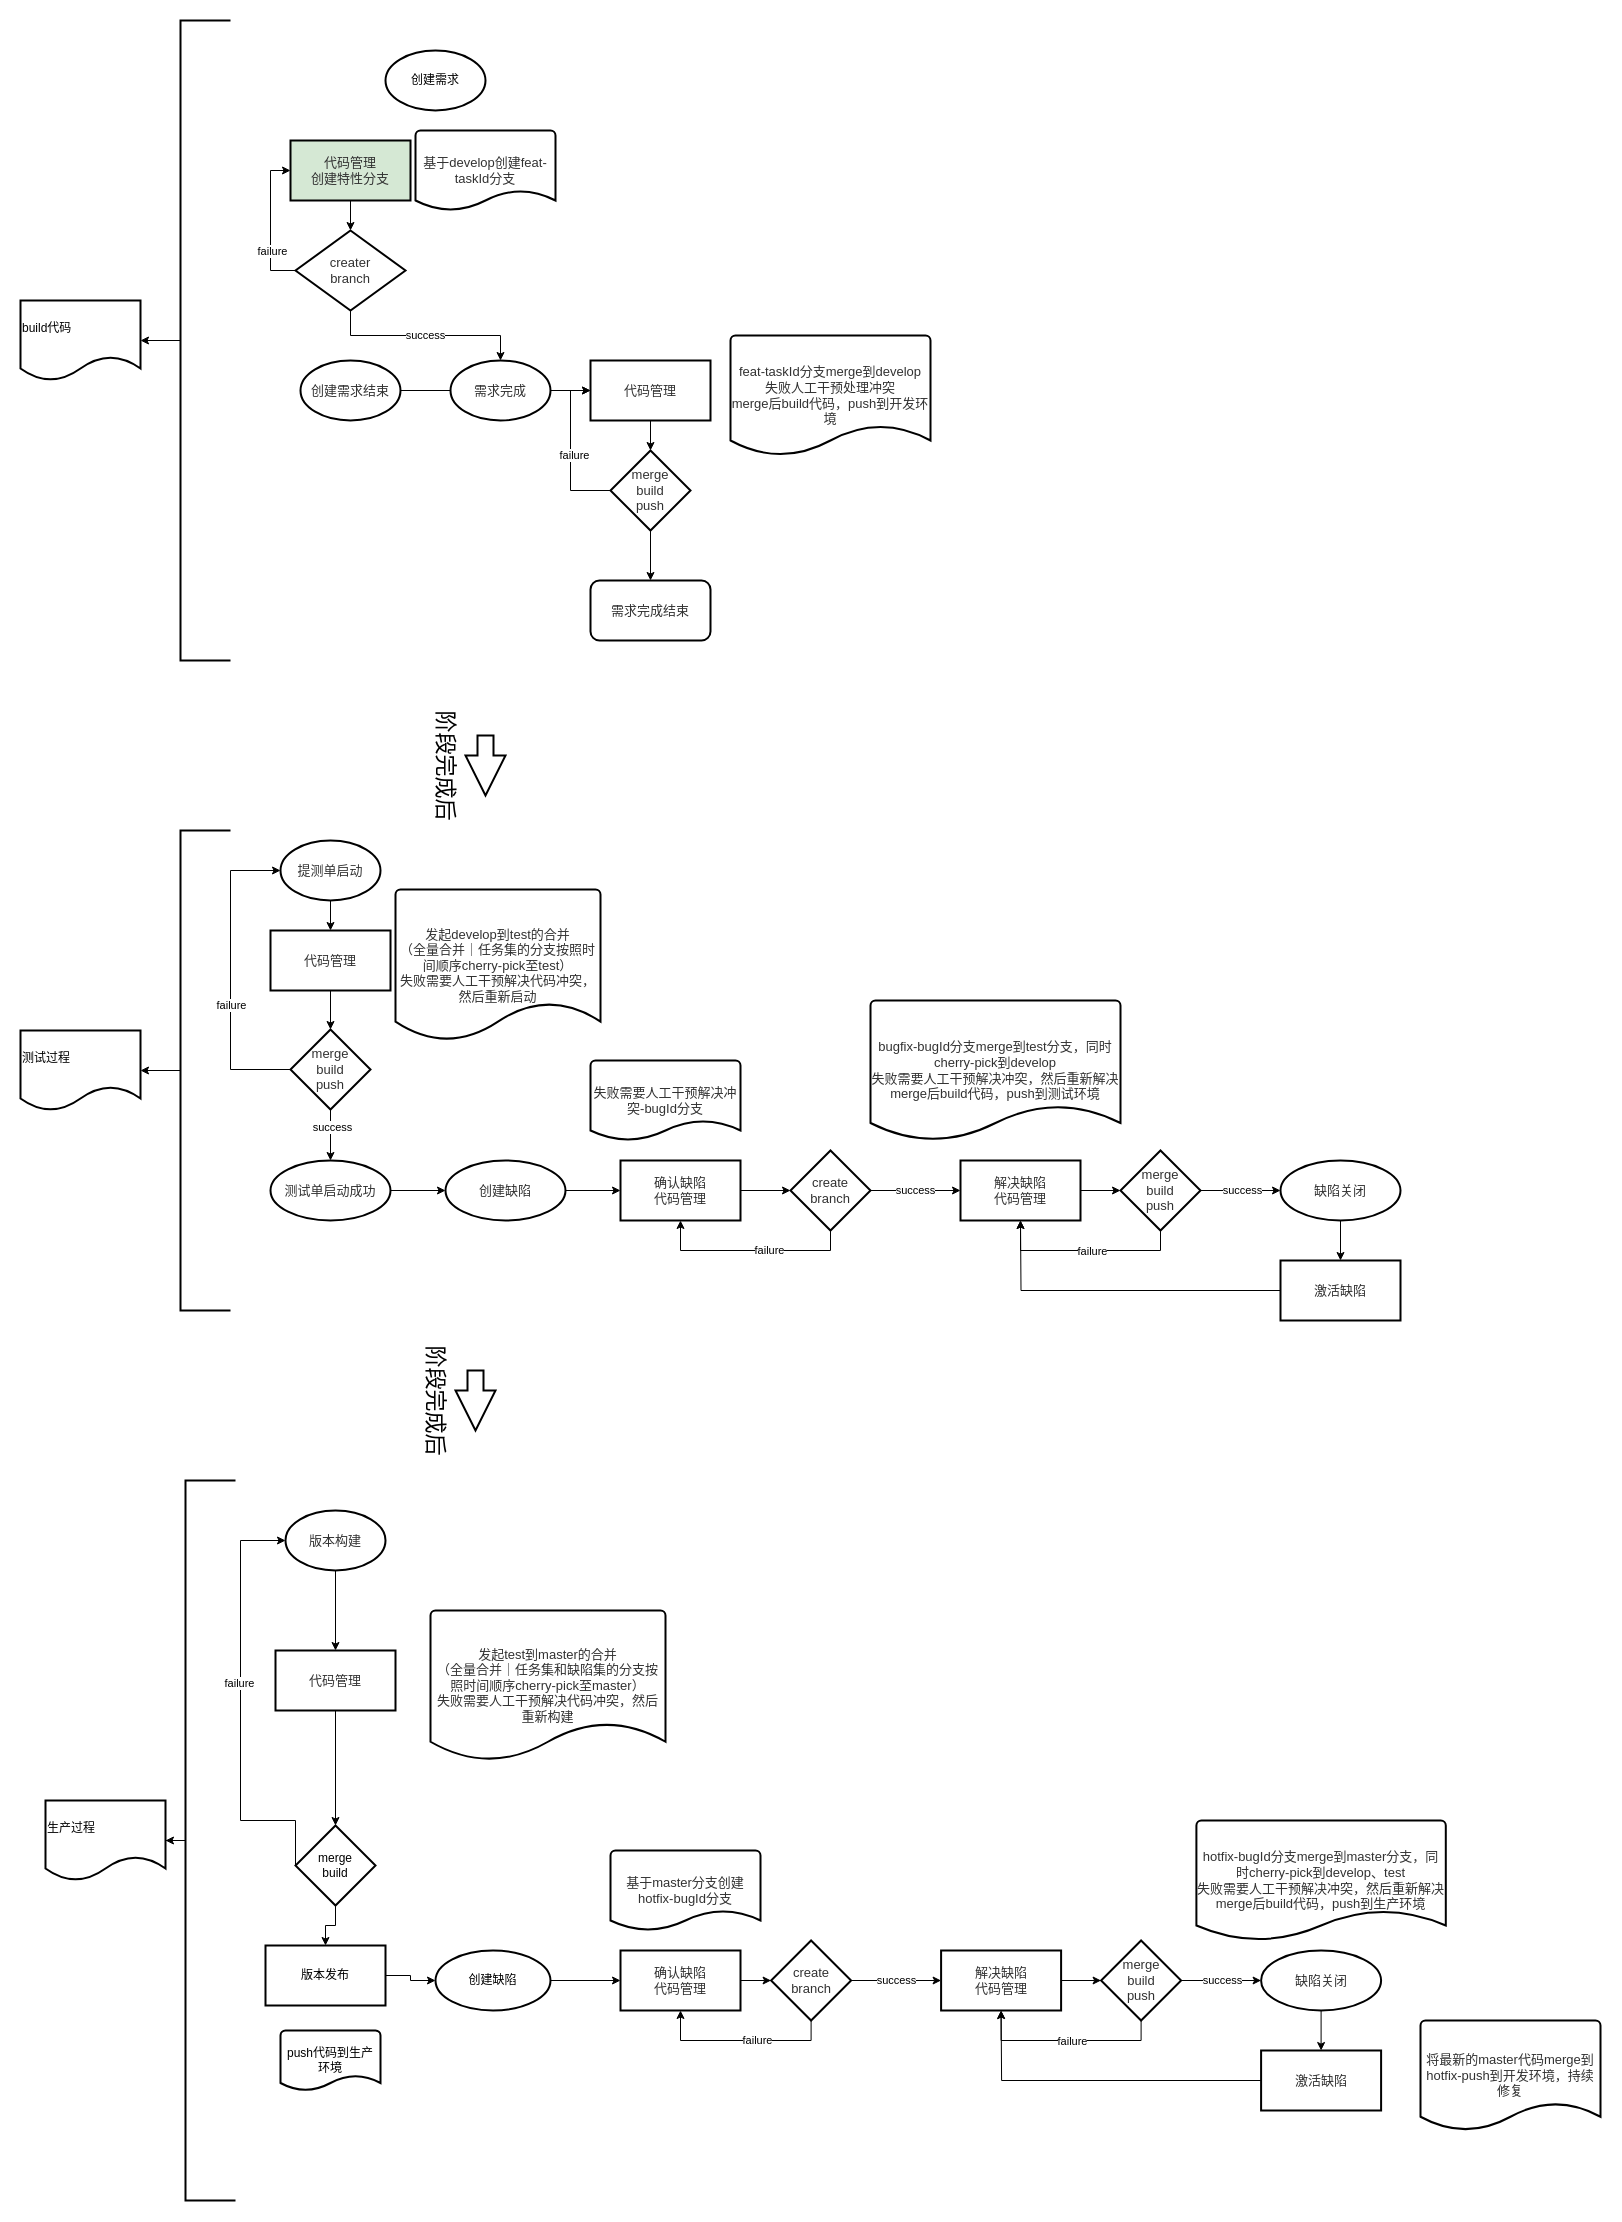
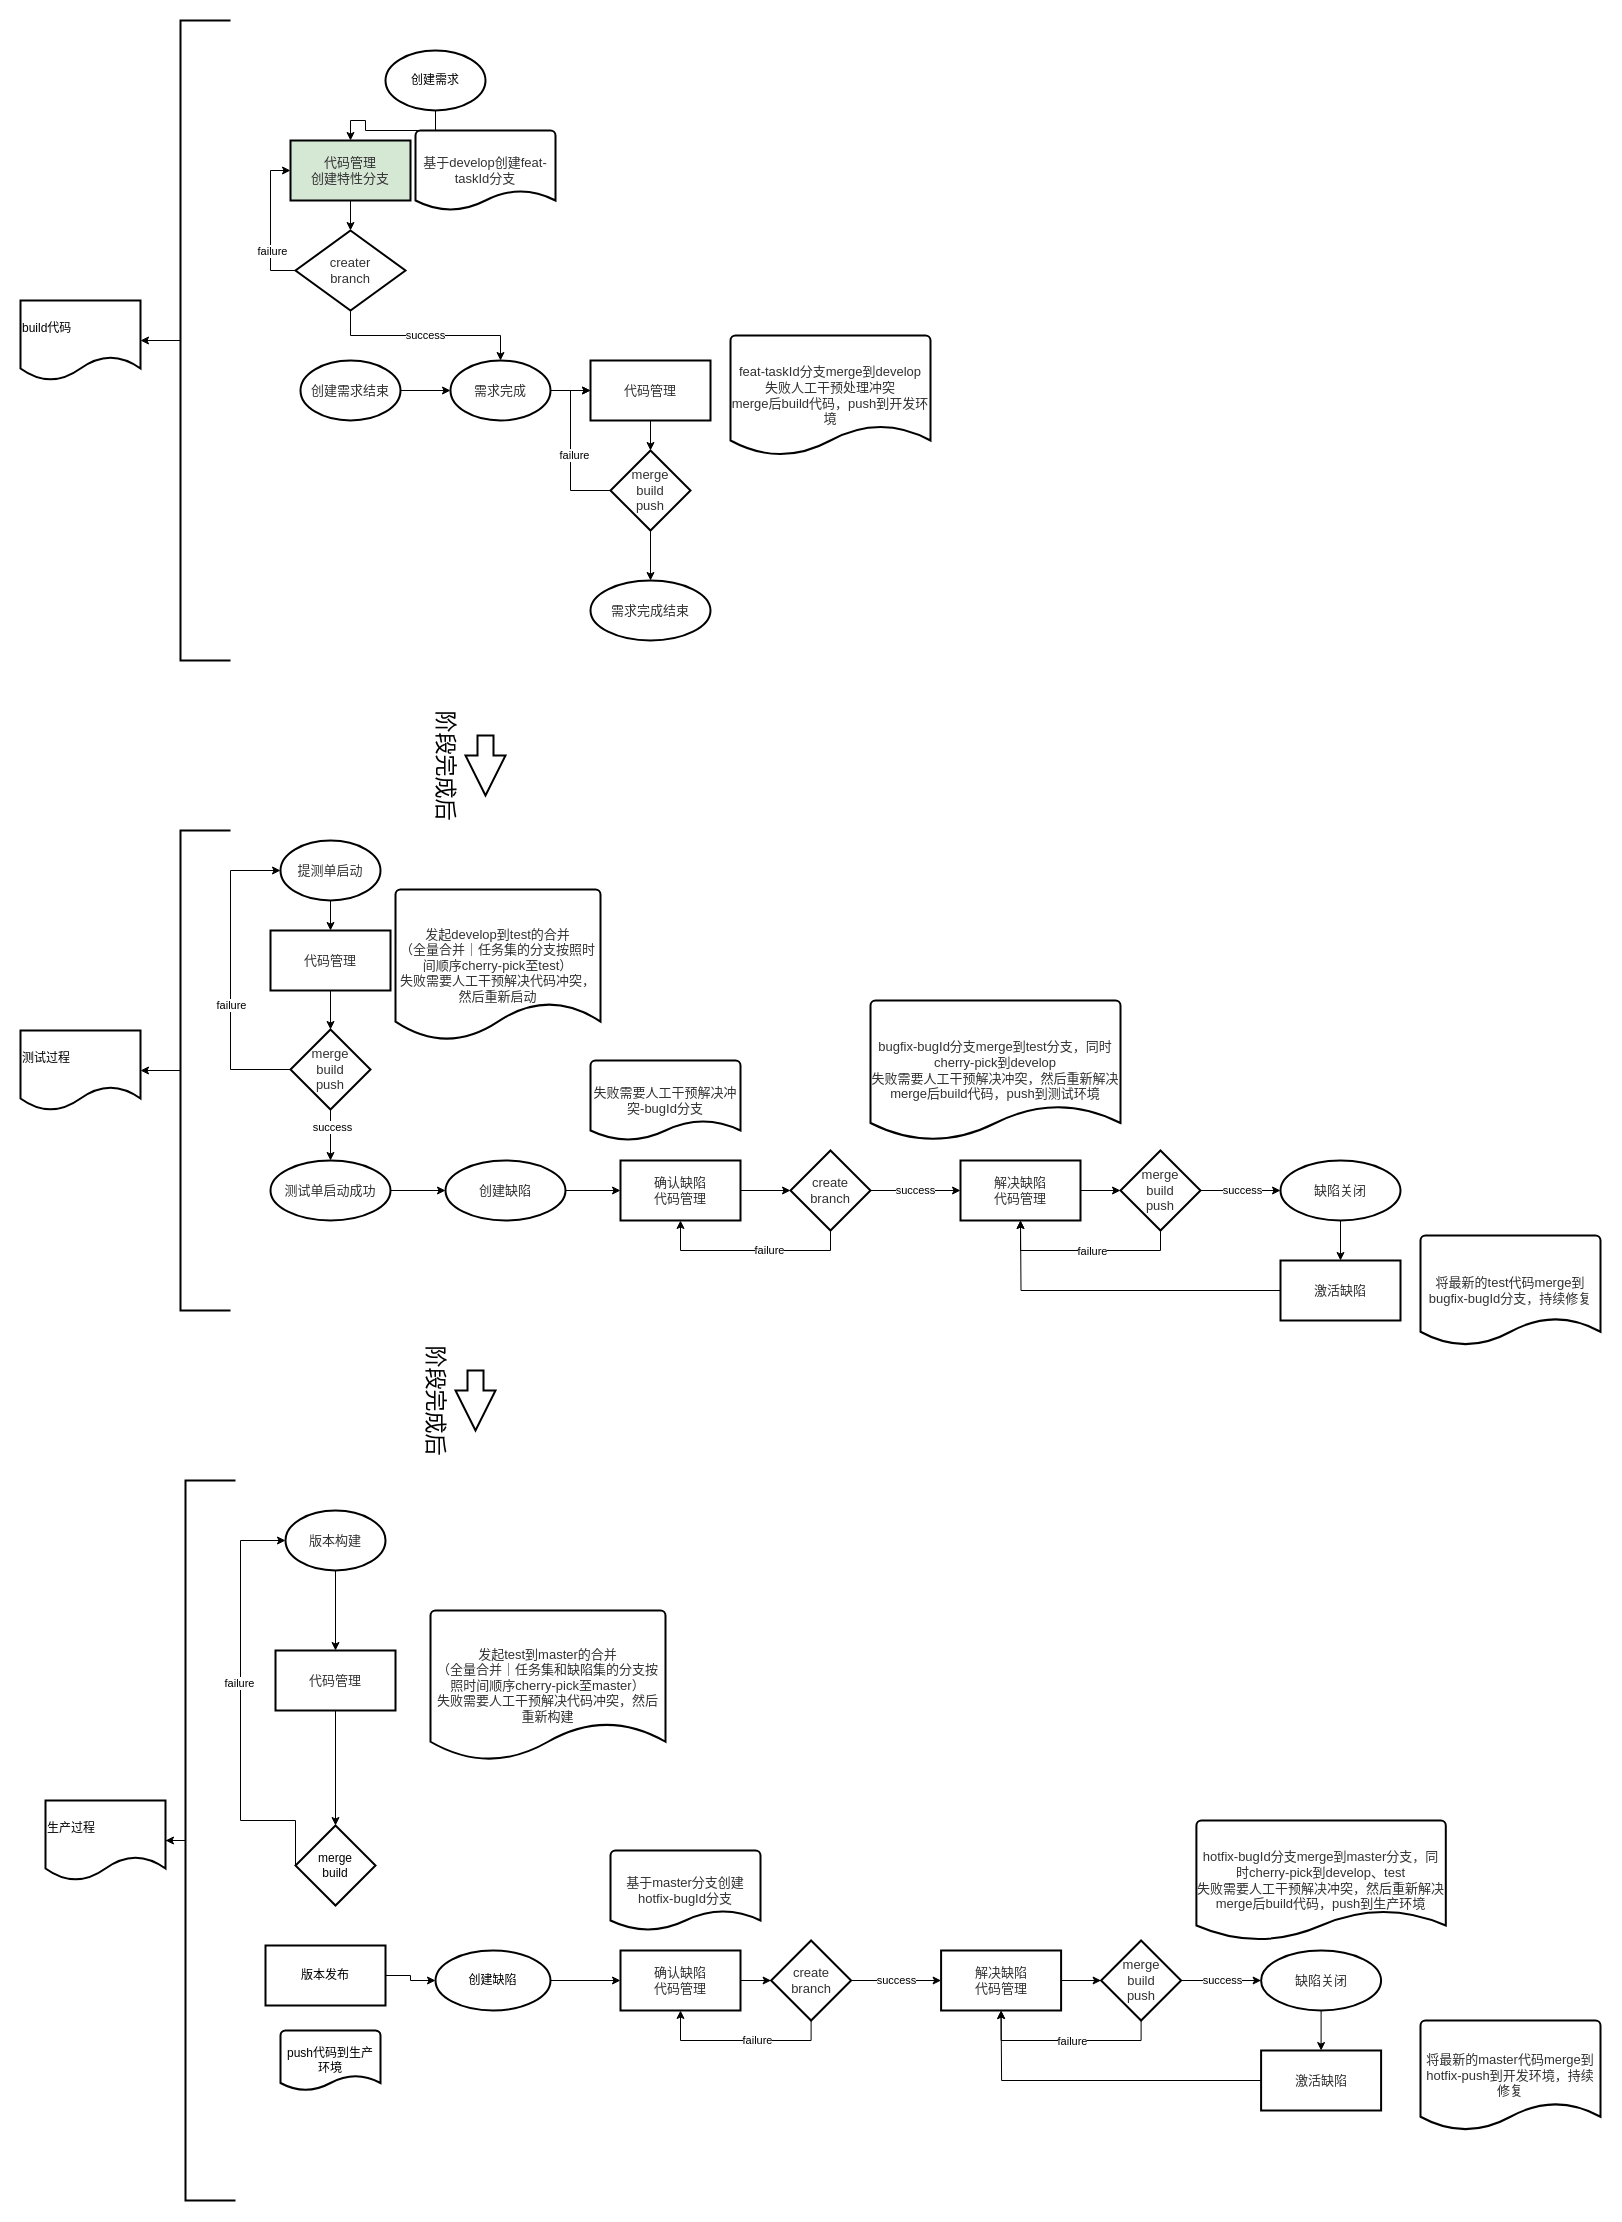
edge "创建需求" -> "代码管理 创建特性分支": added
edge "创建需求结束" -- "需求完成": arrowhead none -> classic
node "需求完成结束": shape rounded rectangle -> ellipse
node "将最新的test代码merge到bugfix-bugId分支，持续修复": added
edge "merge build" -> "版本发布": removed
